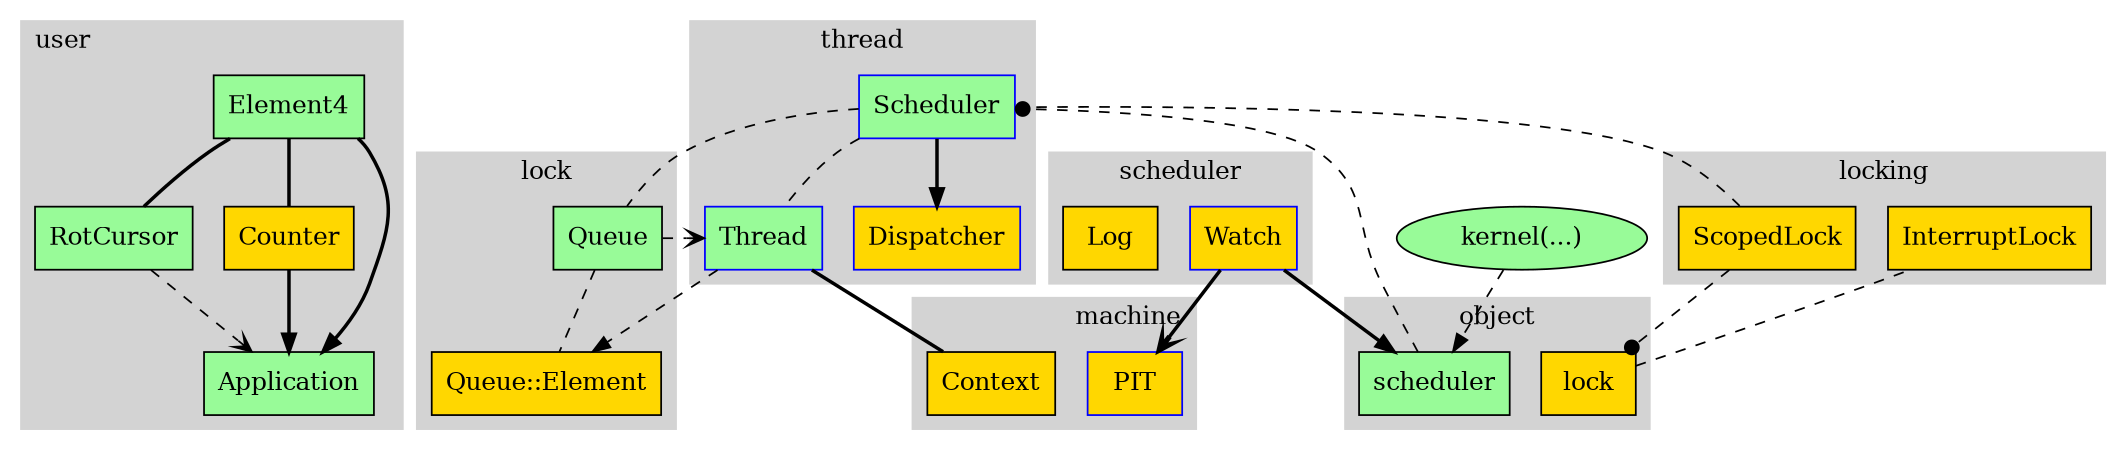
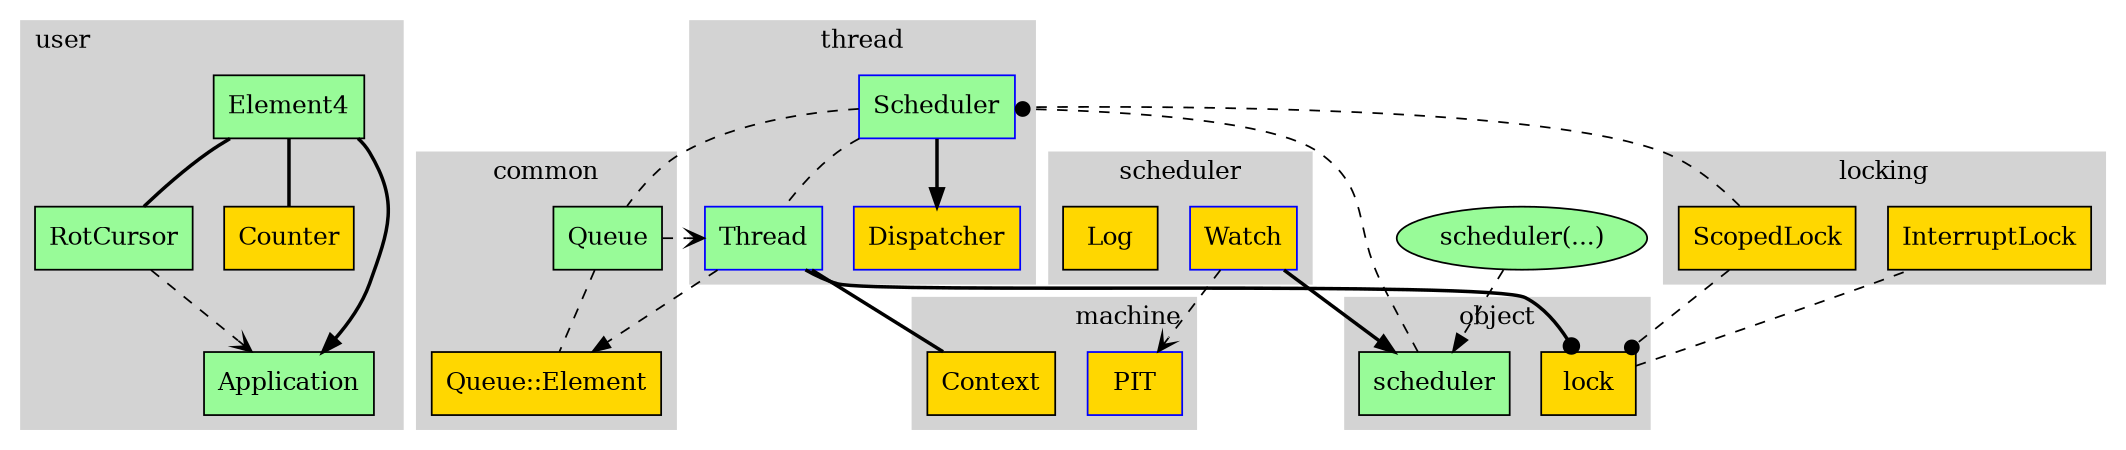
cluster "lock": label "lock" -> "common"
node "kernel(...)": label "kernel(...)" -> "scheduler(...)"
edge "Thread" -> "lock": added
edge "Counter" -> "Application": removed
edge "Watch" -> "PIT": style bold -> dashed
